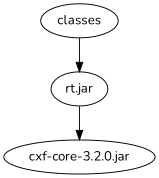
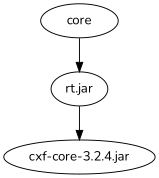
node "classes": label "classes" -> "core"
node "cxf-core-3.2.0.jar": label "cxf-core-3.2.0.jar" -> "cxf-core-3.2.4.jar"
